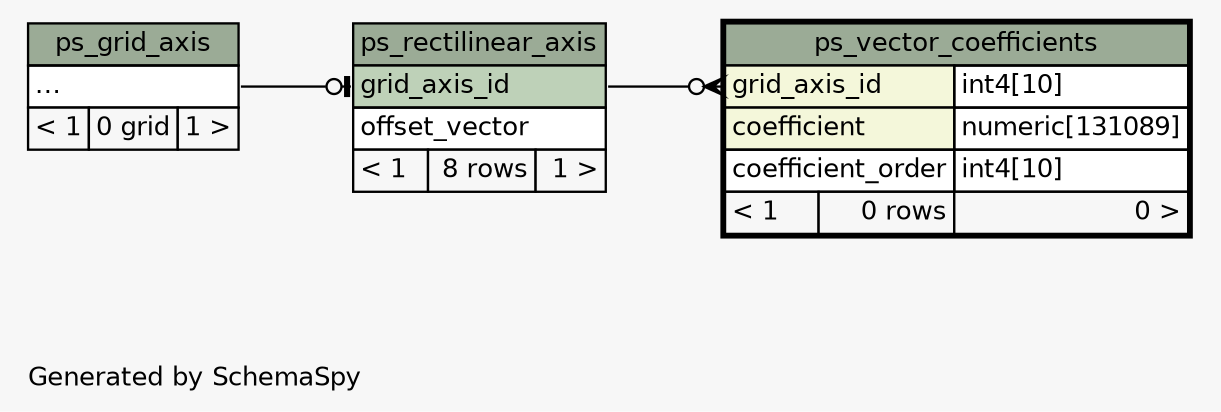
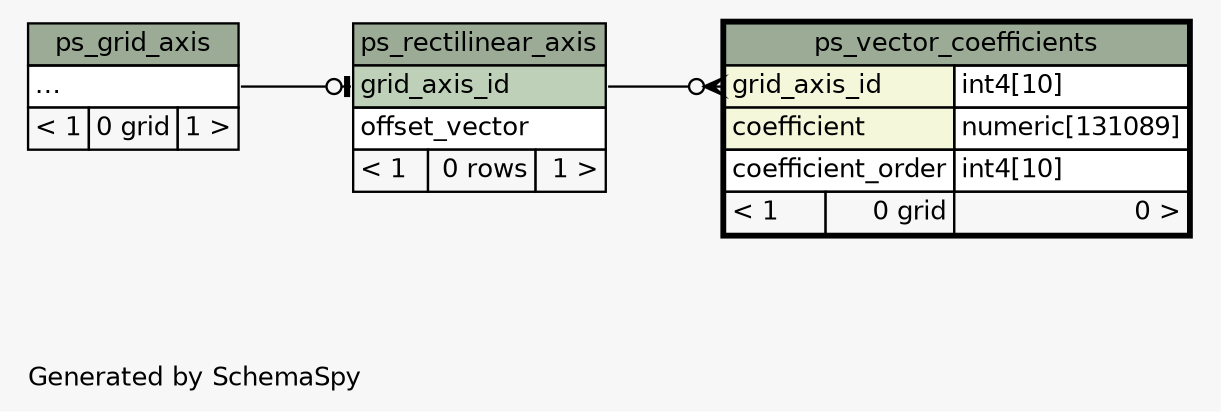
node "ps_rectilinear_axis": text "8 rows" -> "0 rows"
node "ps_vector_coefficients": text "0 rows" -> "0 grid"
